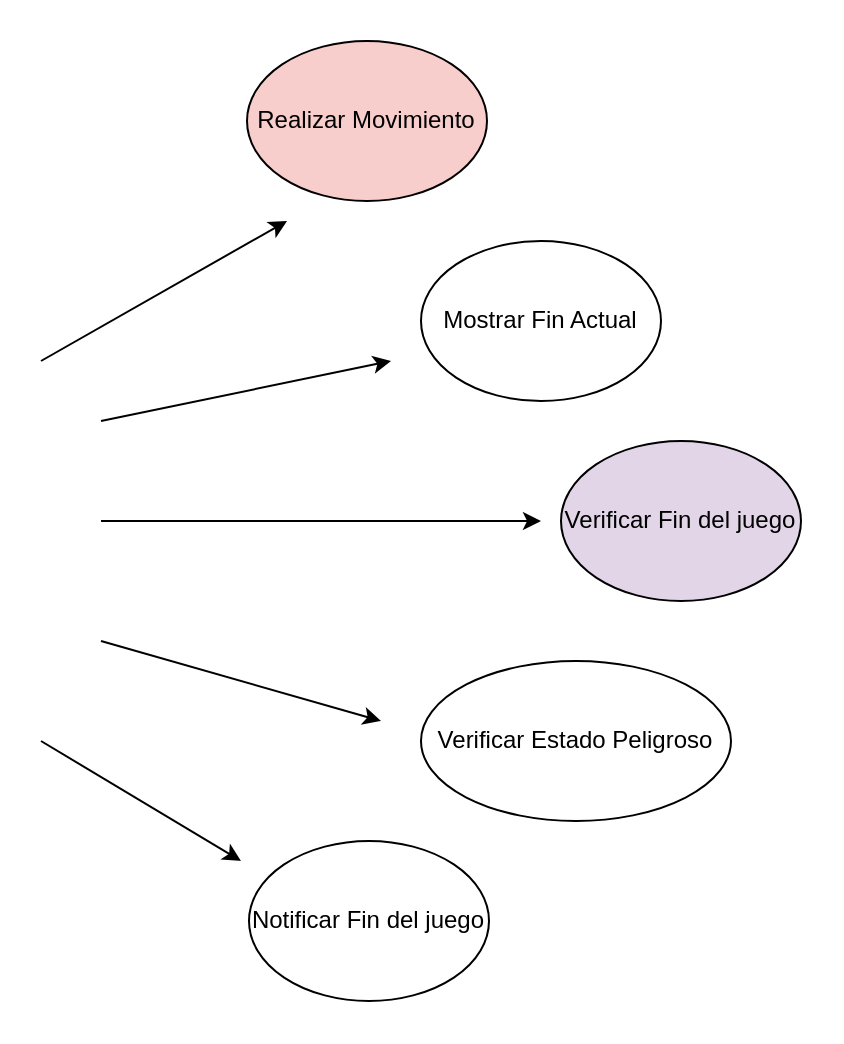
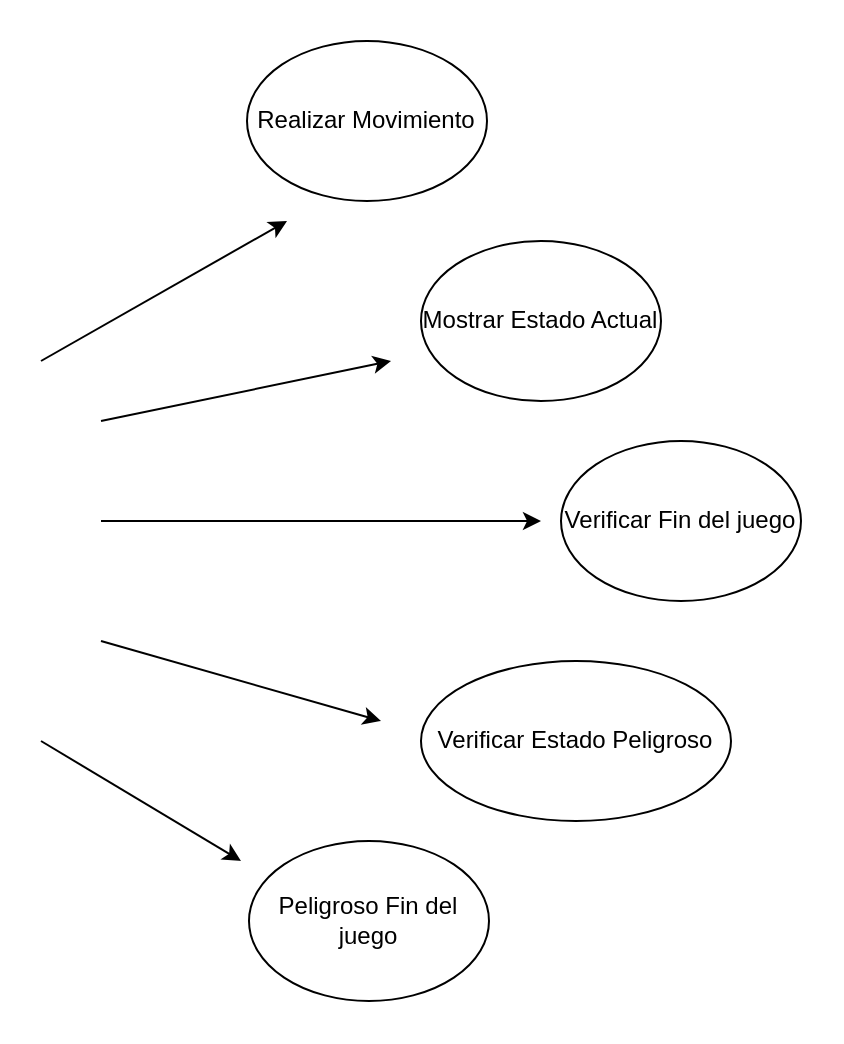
node "Realizar Movimiento": fillcolor #f8cecc -> #ffffff
node "Mostrar Fin Actual": label "Mostrar Fin Actual" -> "Mostrar Estado Actual"
node "Verificar Fin del juego": fillcolor #e1d5e7 -> #ffffff
node "Notificar Fin del juego": label "Notificar Fin del juego" -> "Peligroso Fin del juego"
